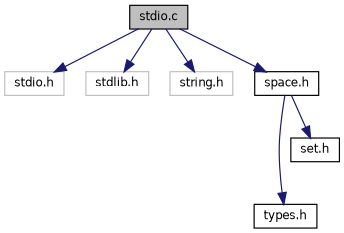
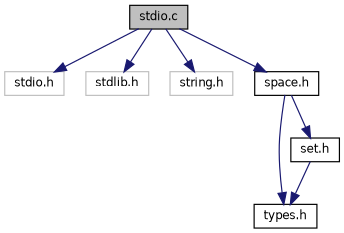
edge "set.h" -> "types.h": added
